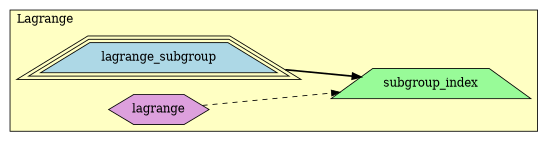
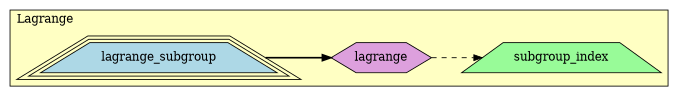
edge "lagrange_subgroup" -> "subgroup_index": now "lagrange_subgroup" -> "lagrange"
